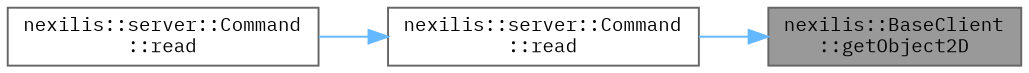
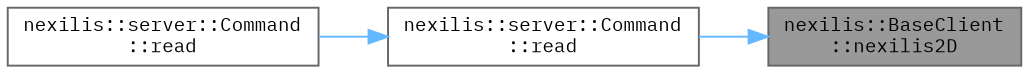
node "nexilis::BaseClient ::getObject2D": label "nexilis::BaseClient ::getObject2D" -> "nexilis::BaseClient ::nexilis2D"
